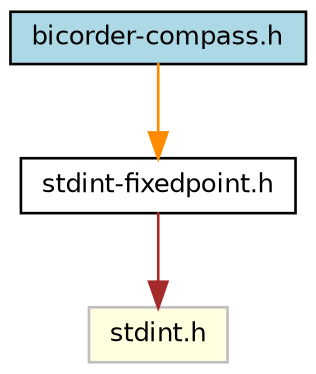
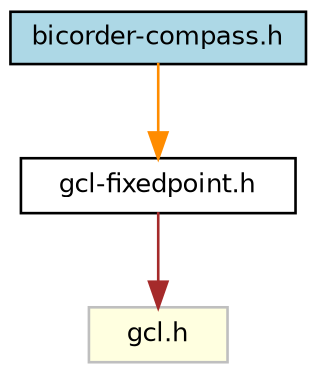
node "stdint-fixedpoint.h": label "stdint-fixedpoint.h" -> "gcl-fixedpoint.h"
node "stdint.h": label "stdint.h" -> "gcl.h"
